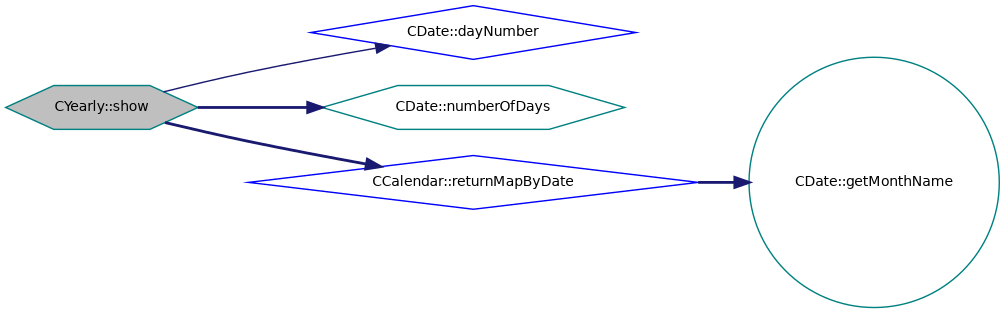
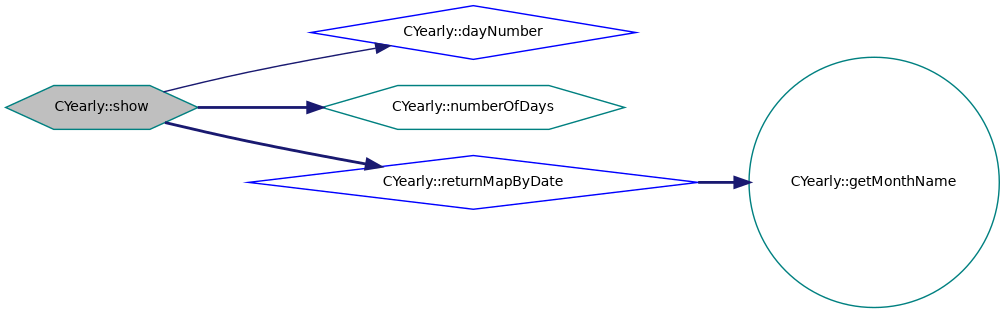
node "CDate::dayNumber": label "CDate::dayNumber" -> "CYearly::dayNumber"
node "CDate::numberOfDays": label "CDate::numberOfDays" -> "CYearly::numberOfDays"
node "CCalendar::returnMapByDate": label "CCalendar::returnMapByDate" -> "CYearly::returnMapByDate"
node "CDate::getMonthName": label "CDate::getMonthName" -> "CYearly::getMonthName"
